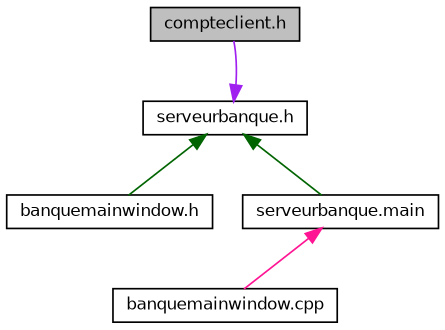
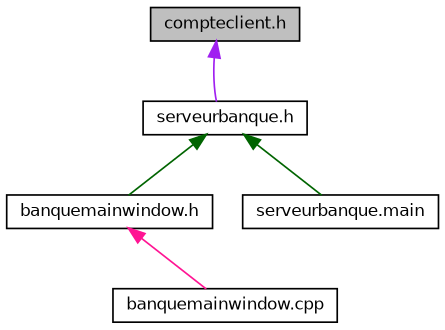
edge "compteclient.h" -> "serveurbanque.h": reversed
edge "banquemainwindow.cpp" -> "serveurbanque.main": now "banquemainwindow.cpp" -> "banquemainwindow.h"
